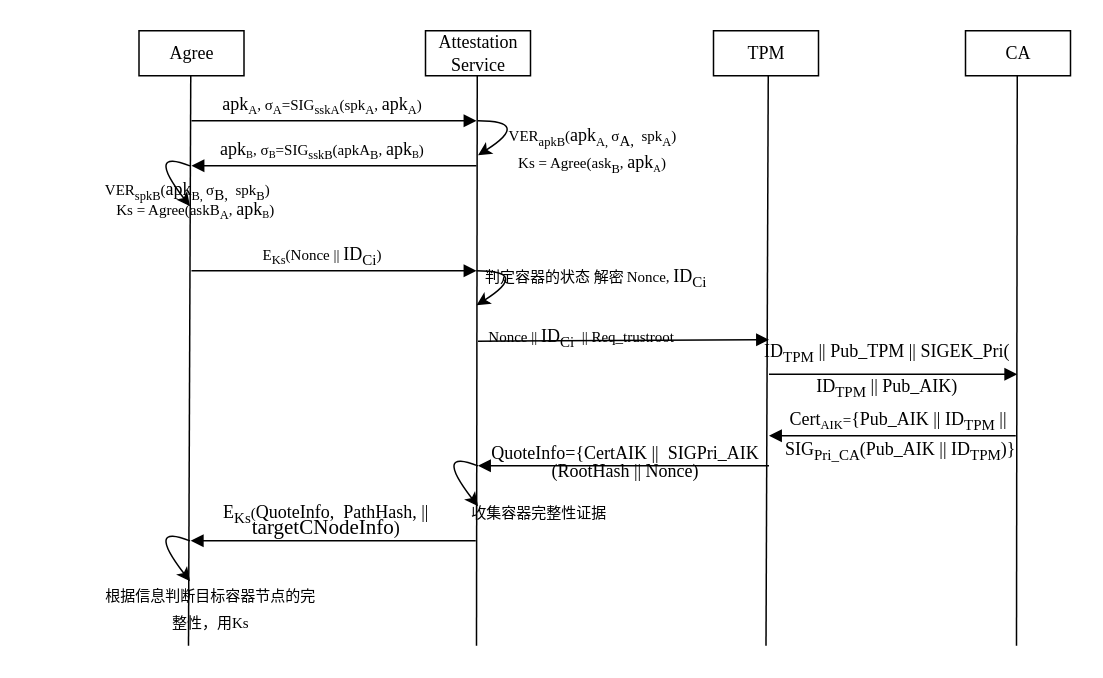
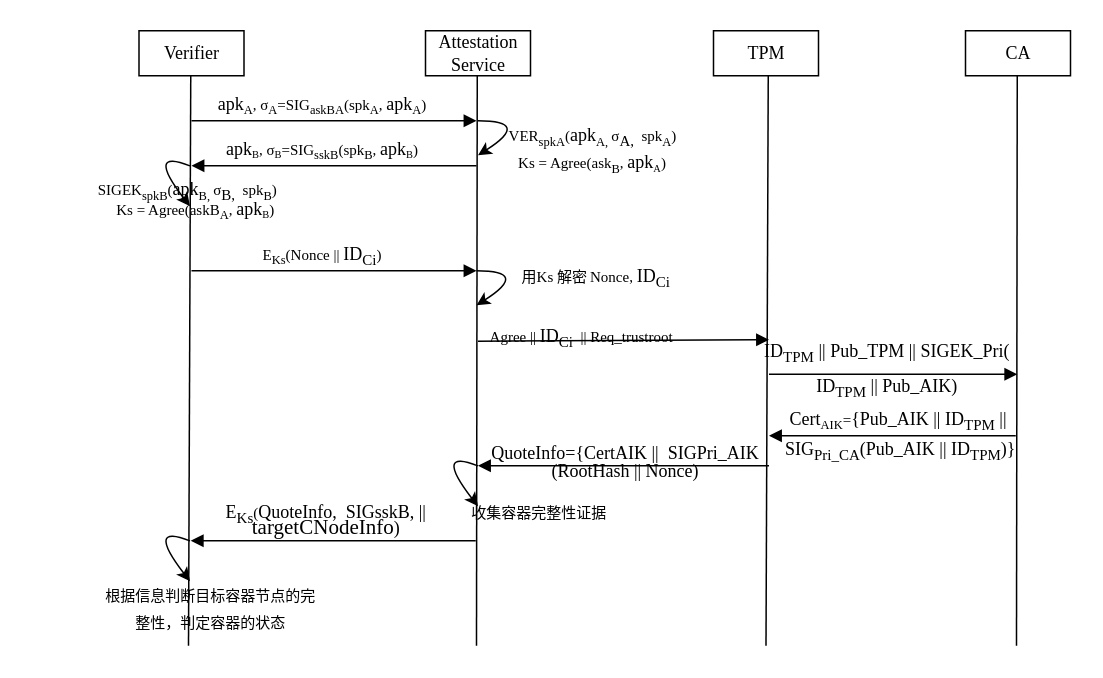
node "Agree": label "Agree" -> "Verifier"
node "apkA, σA=SIGsskA(spkA, apkA)": label "apkA, σA=SIGsskA(spkA, apkA)" -> "apkA, σA=SIGaskBA(spkA, apkA)"
node "apkB, σB=SIGsskB(apkAB, apkB)": label "apkB, σB=SIGsskB(apkAB, apkB)" -> "apkB, σB=SIGsskB(spkB, apkB)"
node "VERapkB(apkA, σA, spkA) Ks = Agree(askB, apkA)": label "VERapkB(apkA, σA, spkA) Ks = Agree(askB, apkA)" -> "VERspkA(apkA, σA, spkA) Ks = Agree(askB, apkA)"
node "VERspkB(apkB, σB, spkB)": label "VERspkB(apkB, σB, spkB)" -> "SIGEKspkB(apkB, σB, spkB)"
node "判定容器的状态 解密 Nonce, IDCi": label "判定容器的状态 解密 Nonce, IDCi" -> "用Ks 解密 Nonce, IDCi"
node "Nonce || IDCi || Req_trustroot": label "Nonce || IDCi || Req_trustroot" -> "Agree || IDCi || Req_trustroot"
node "EKs(QuoteInfo, PathHash, || targetCNodeInfo)": label "EKs(QuoteInfo, PathHash, || targetCNodeInfo)" -> "EKs(QuoteInfo, SIGsskB, || targetCNodeInfo)"
node "根据信息判断目标容器节点的完 整性，用Ks": label "根据信息判断目标容器节点的完 整性，用Ks" -> "根据信息判断目标容器节点的完 整性，判定容器的状态"
